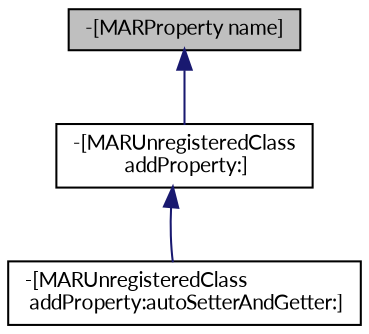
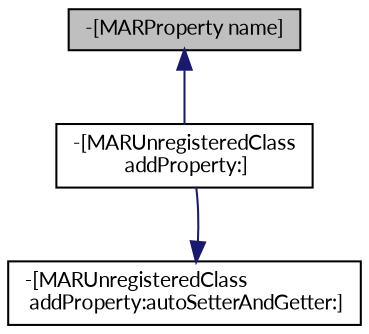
edge "-[MARUnregisteredClass addProperty:autoSetterAndGetter:]" -> "-[MARUnregisteredClass addProperty:]": reversed
